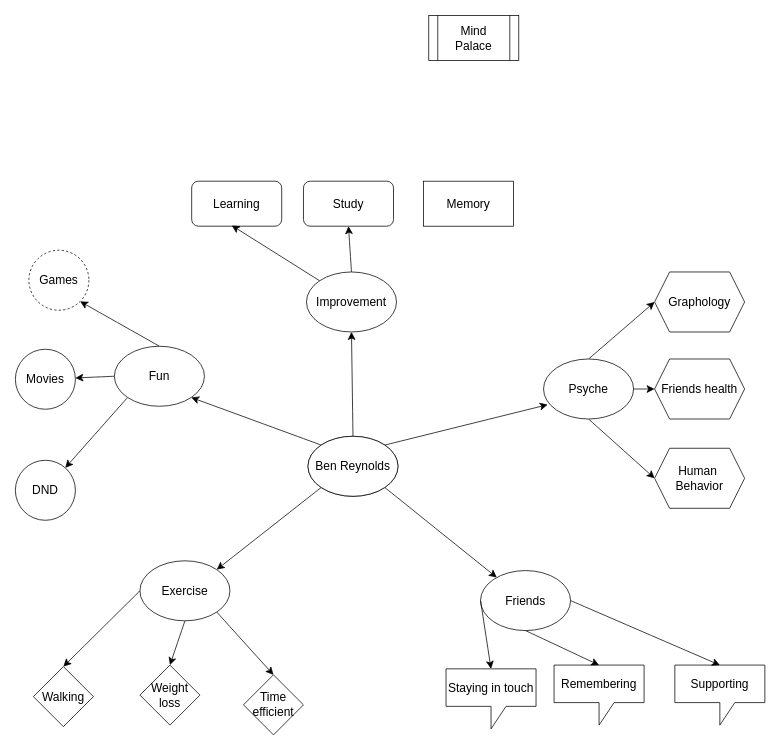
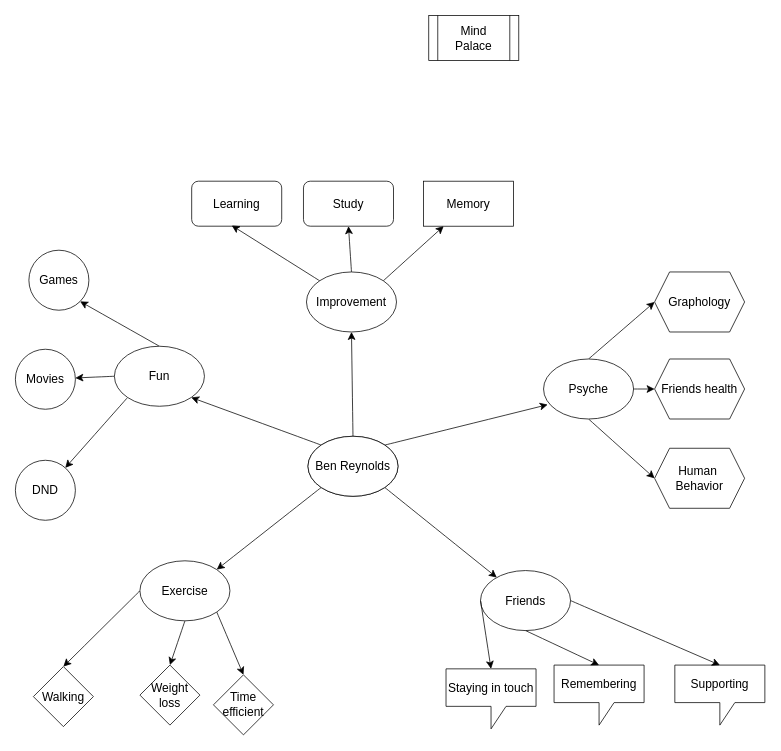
edge "Improvement" -> "Memory": added
node "Games": style dashed -> solid
node "Time efficient": moved (273, 705) -> (243, 705)
